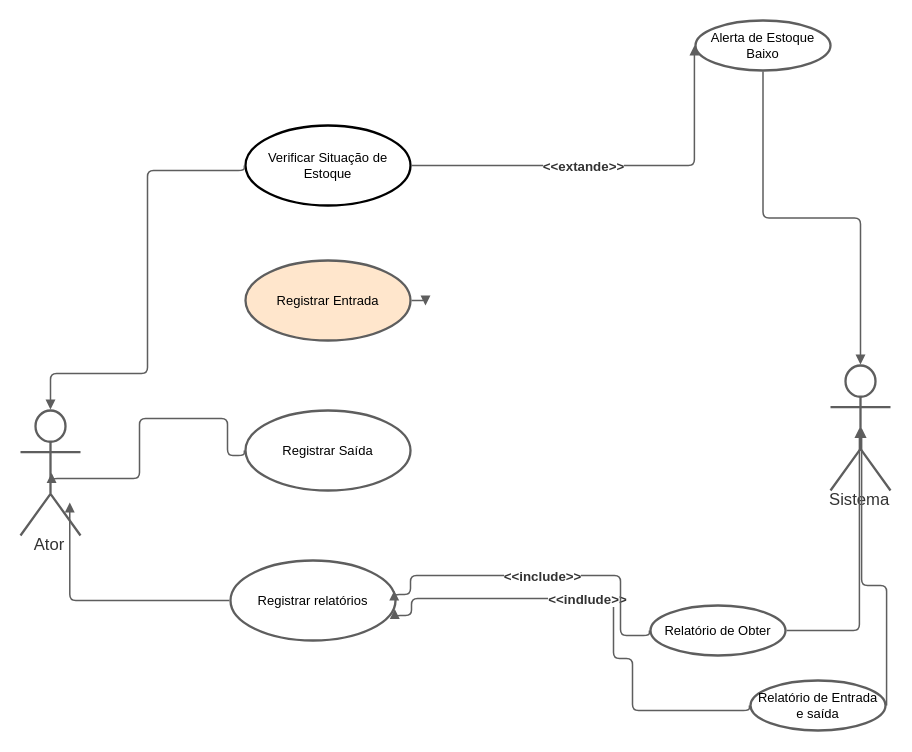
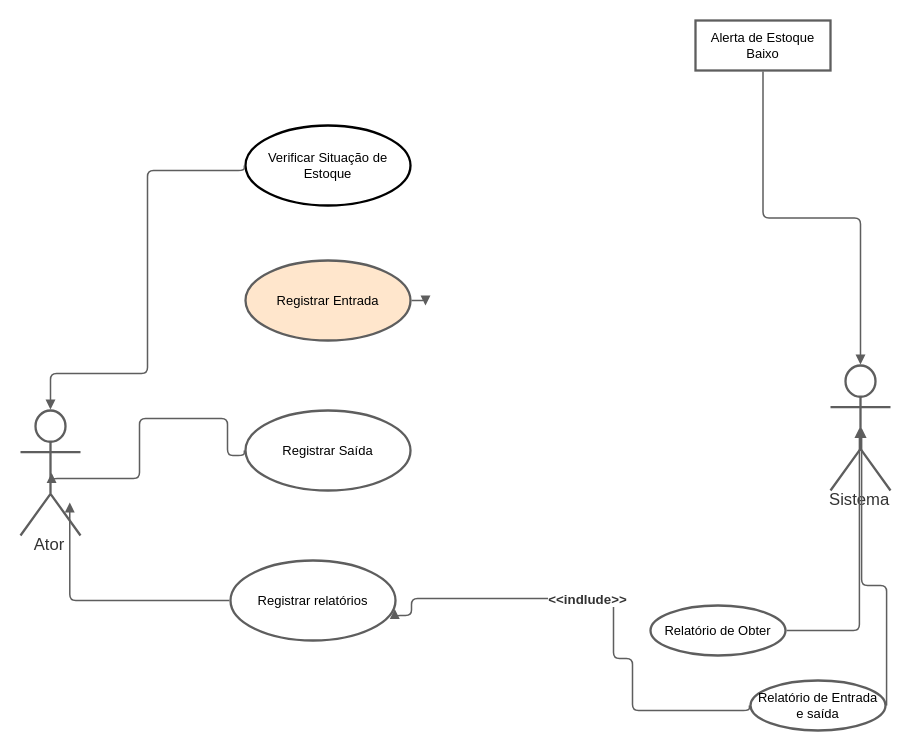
node "Alerta de Estoque Baixo": shape ellipse -> rectangle
edge "Verificar Situação de Estoque" -> "Alerta de Estoque Baixo": removed, label "<<extande>>"
edge "Relatório de Obter" -> "Registrar relatórios": removed, label "<<include>>"
